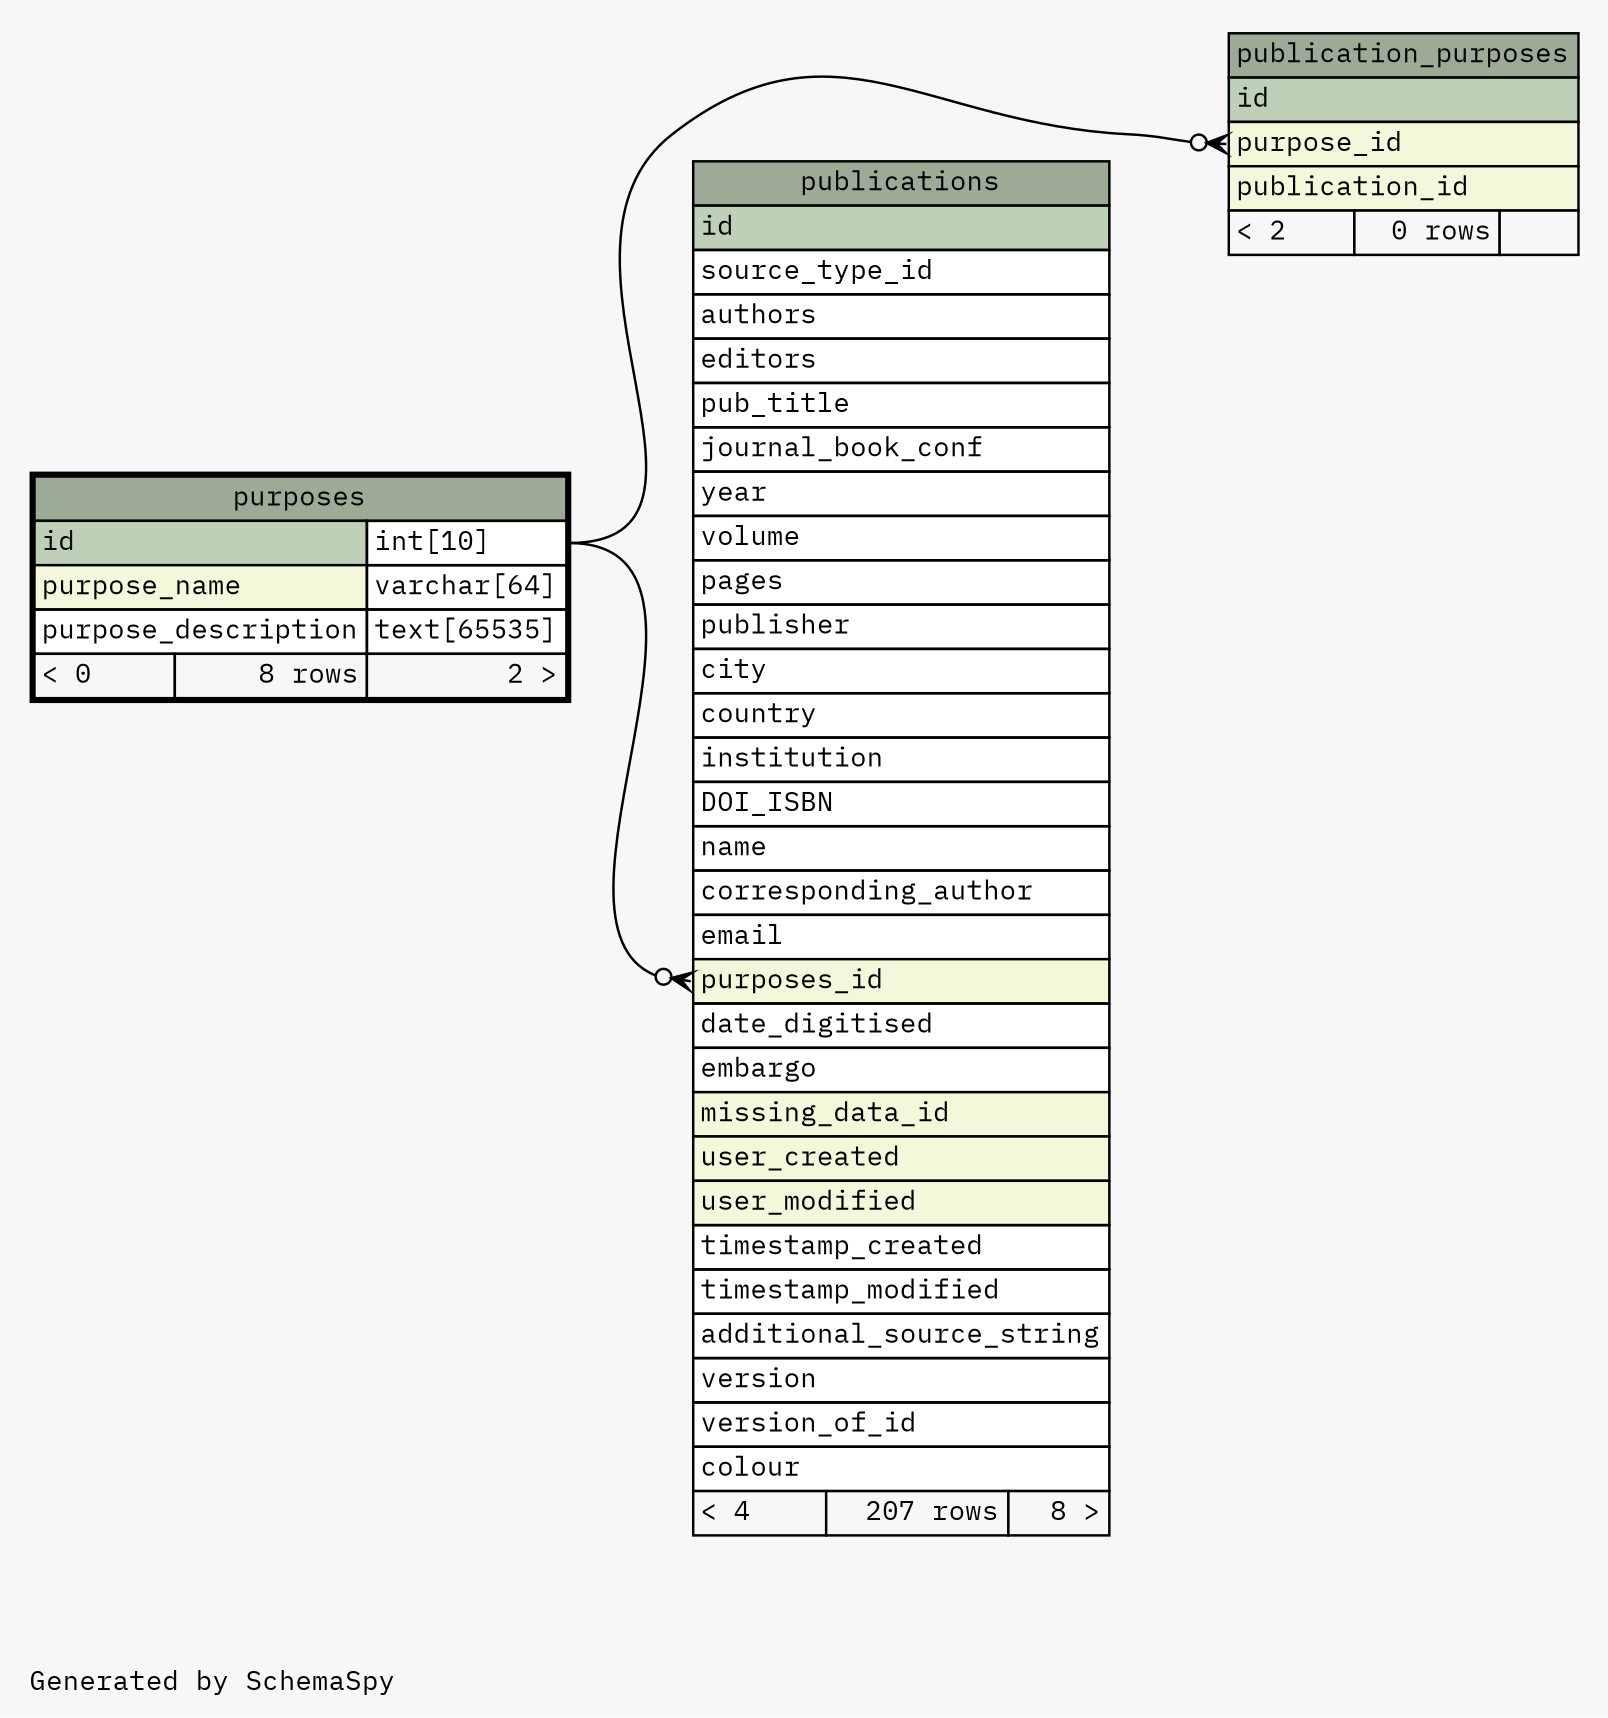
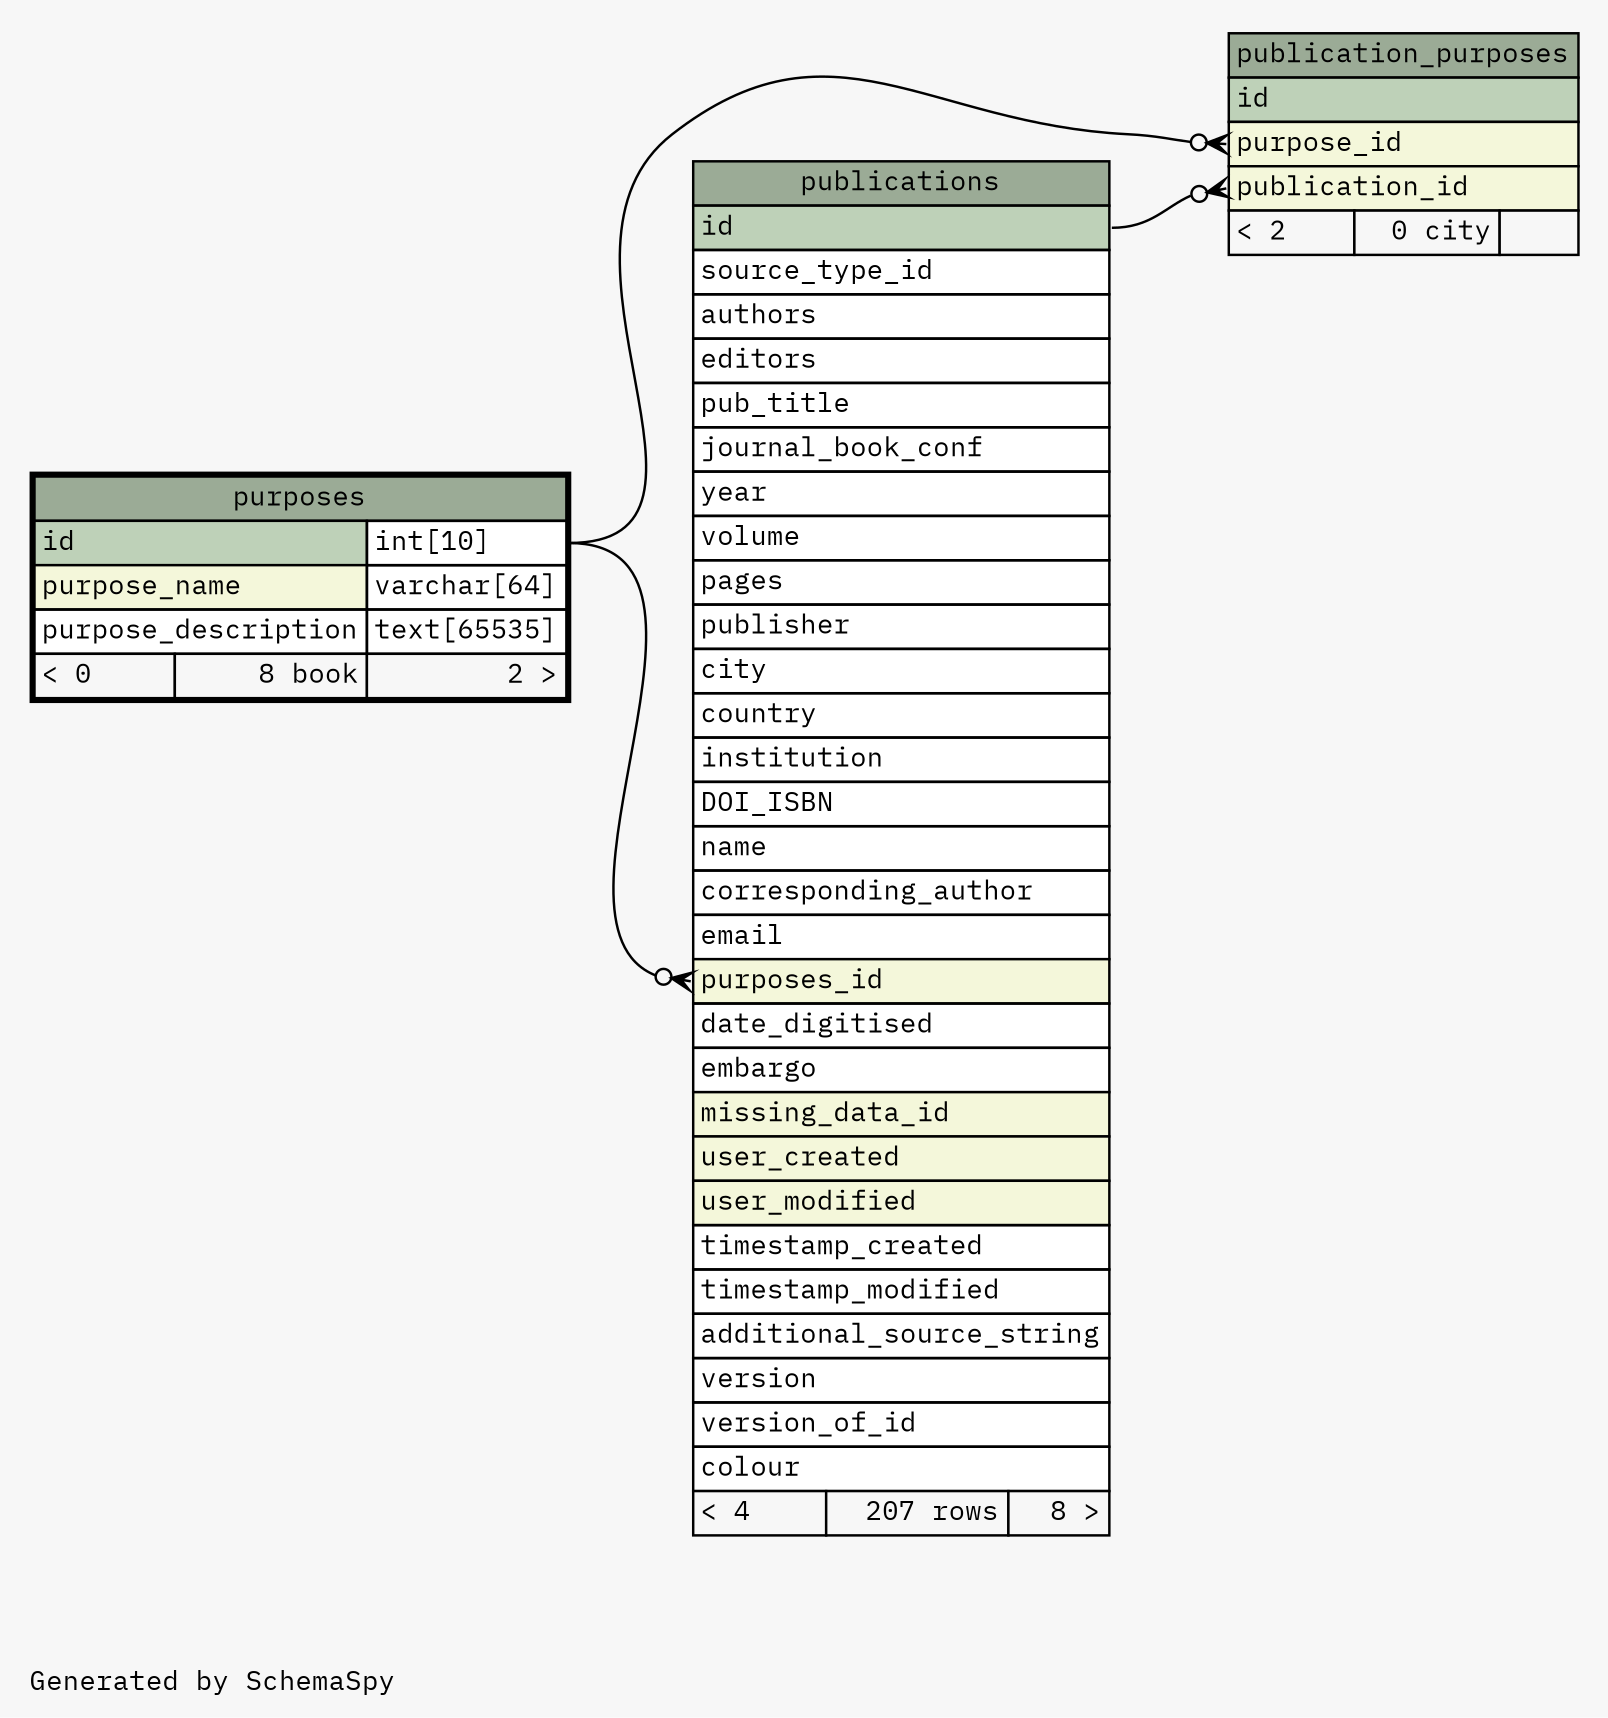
edge "publications" -> "publication_purposes": added
node "publication_purposes": text "0 rows" -> "0 city"
node "purposes": text "8 rows" -> "8 book"
